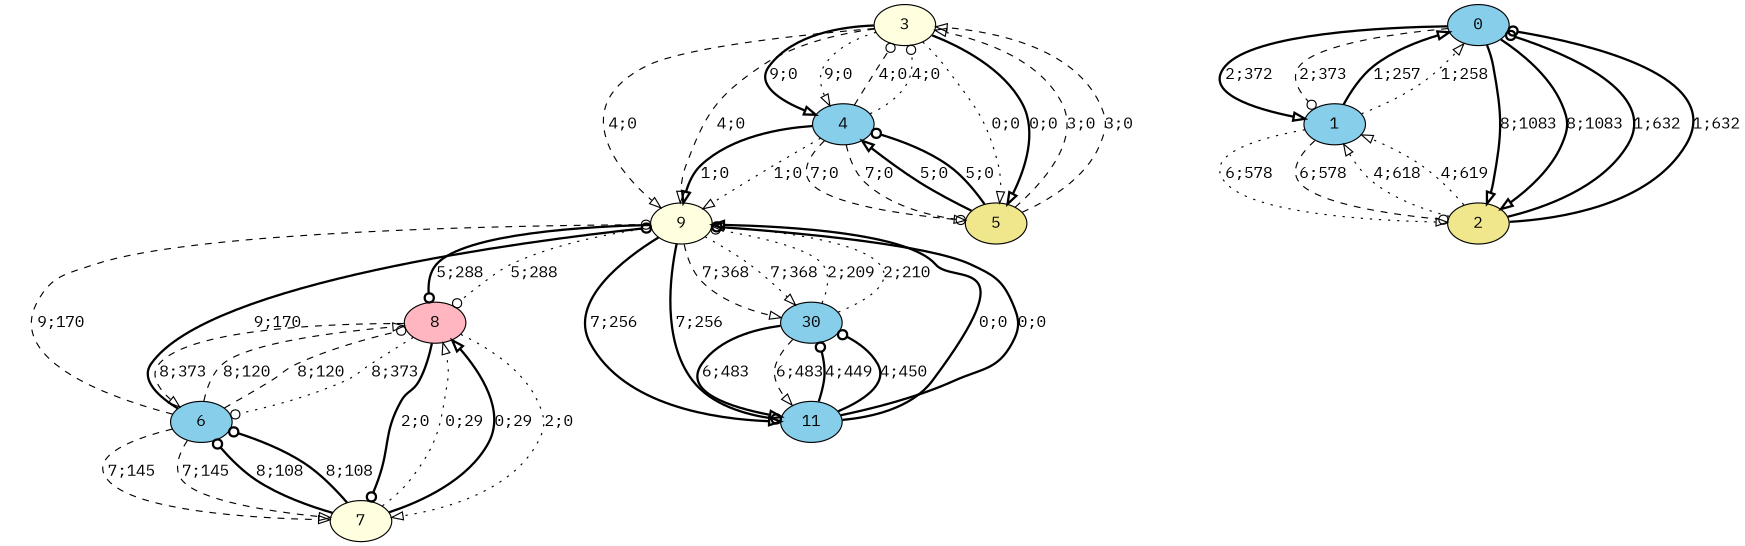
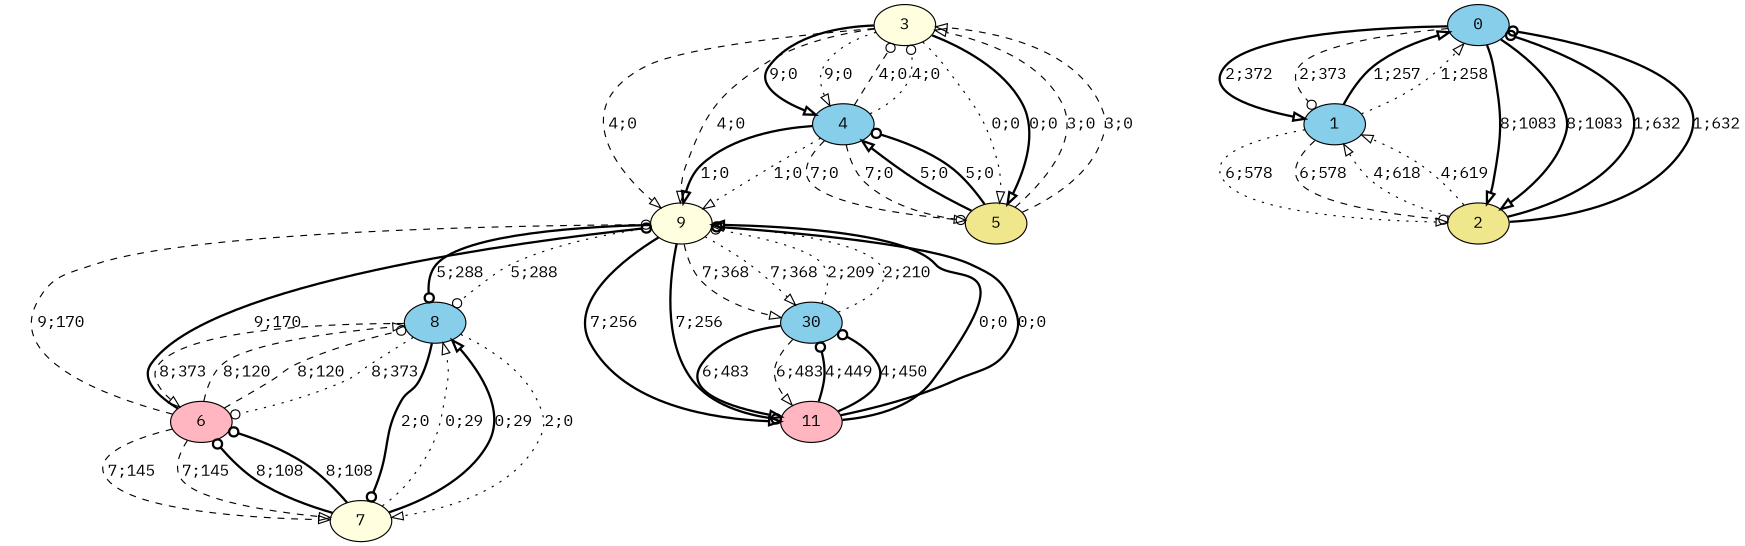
node "8": fillcolor lightpink -> skyblue
node "6": fillcolor skyblue -> lightpink
node "11": fillcolor skyblue -> lightpink
